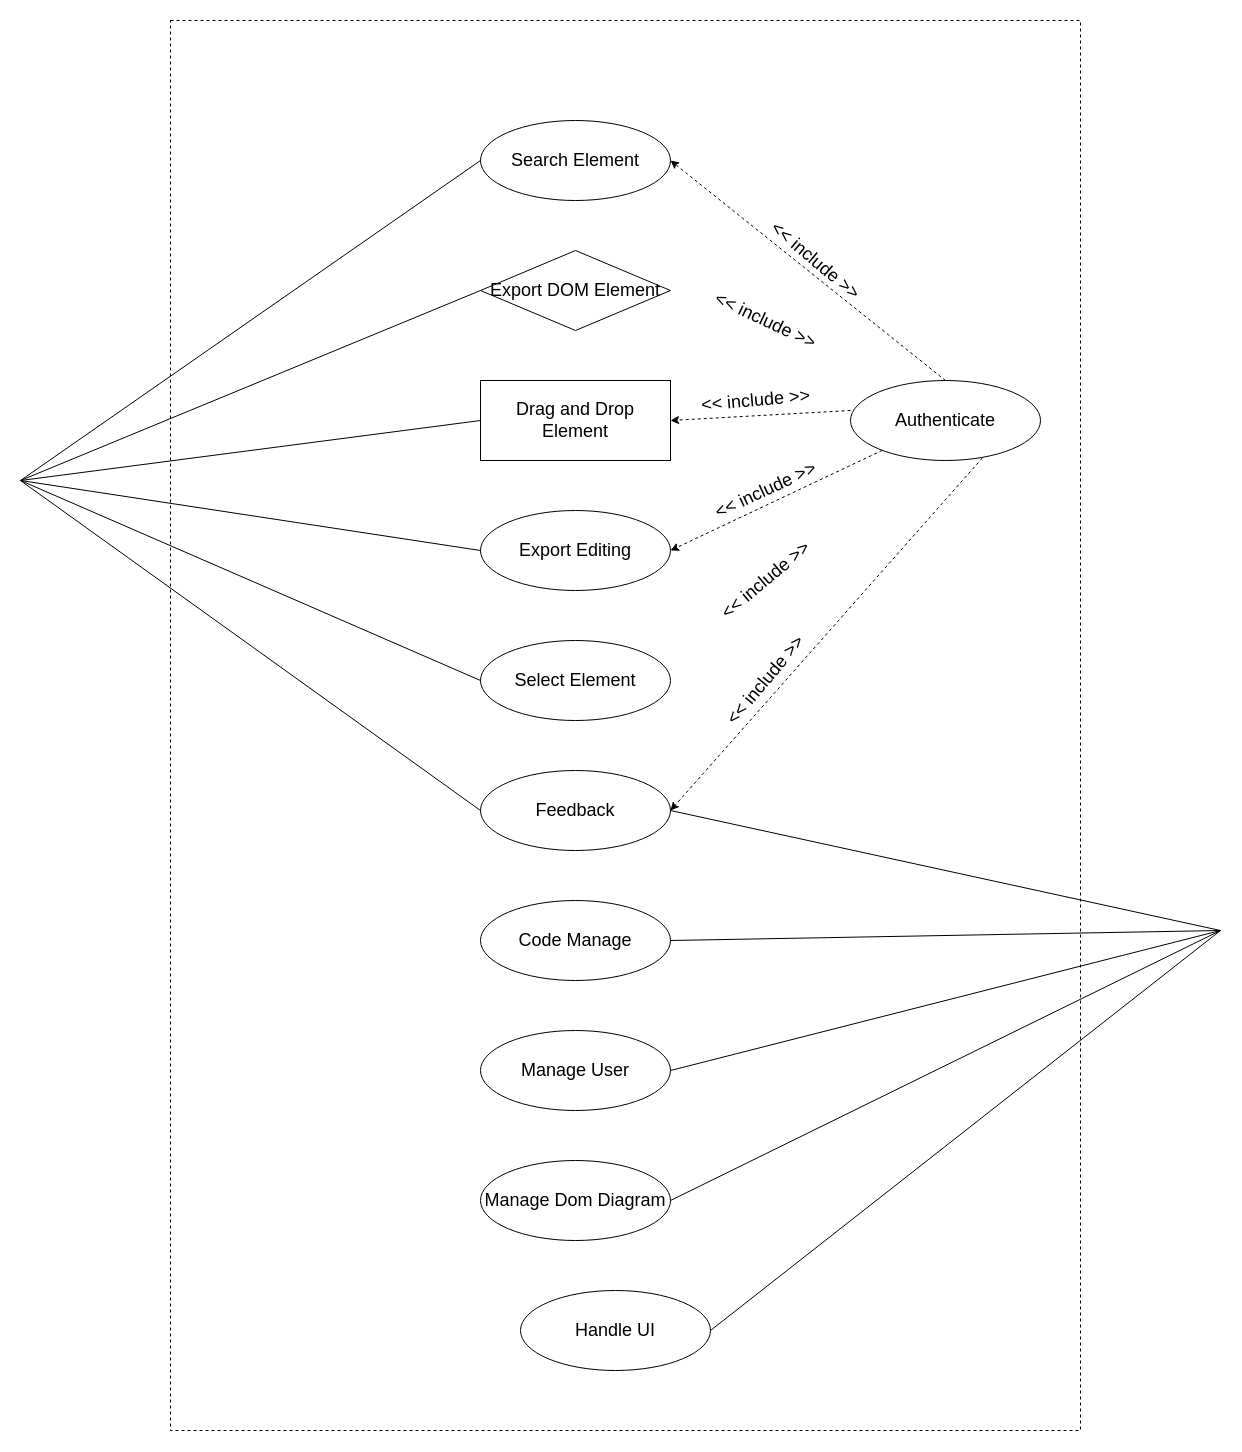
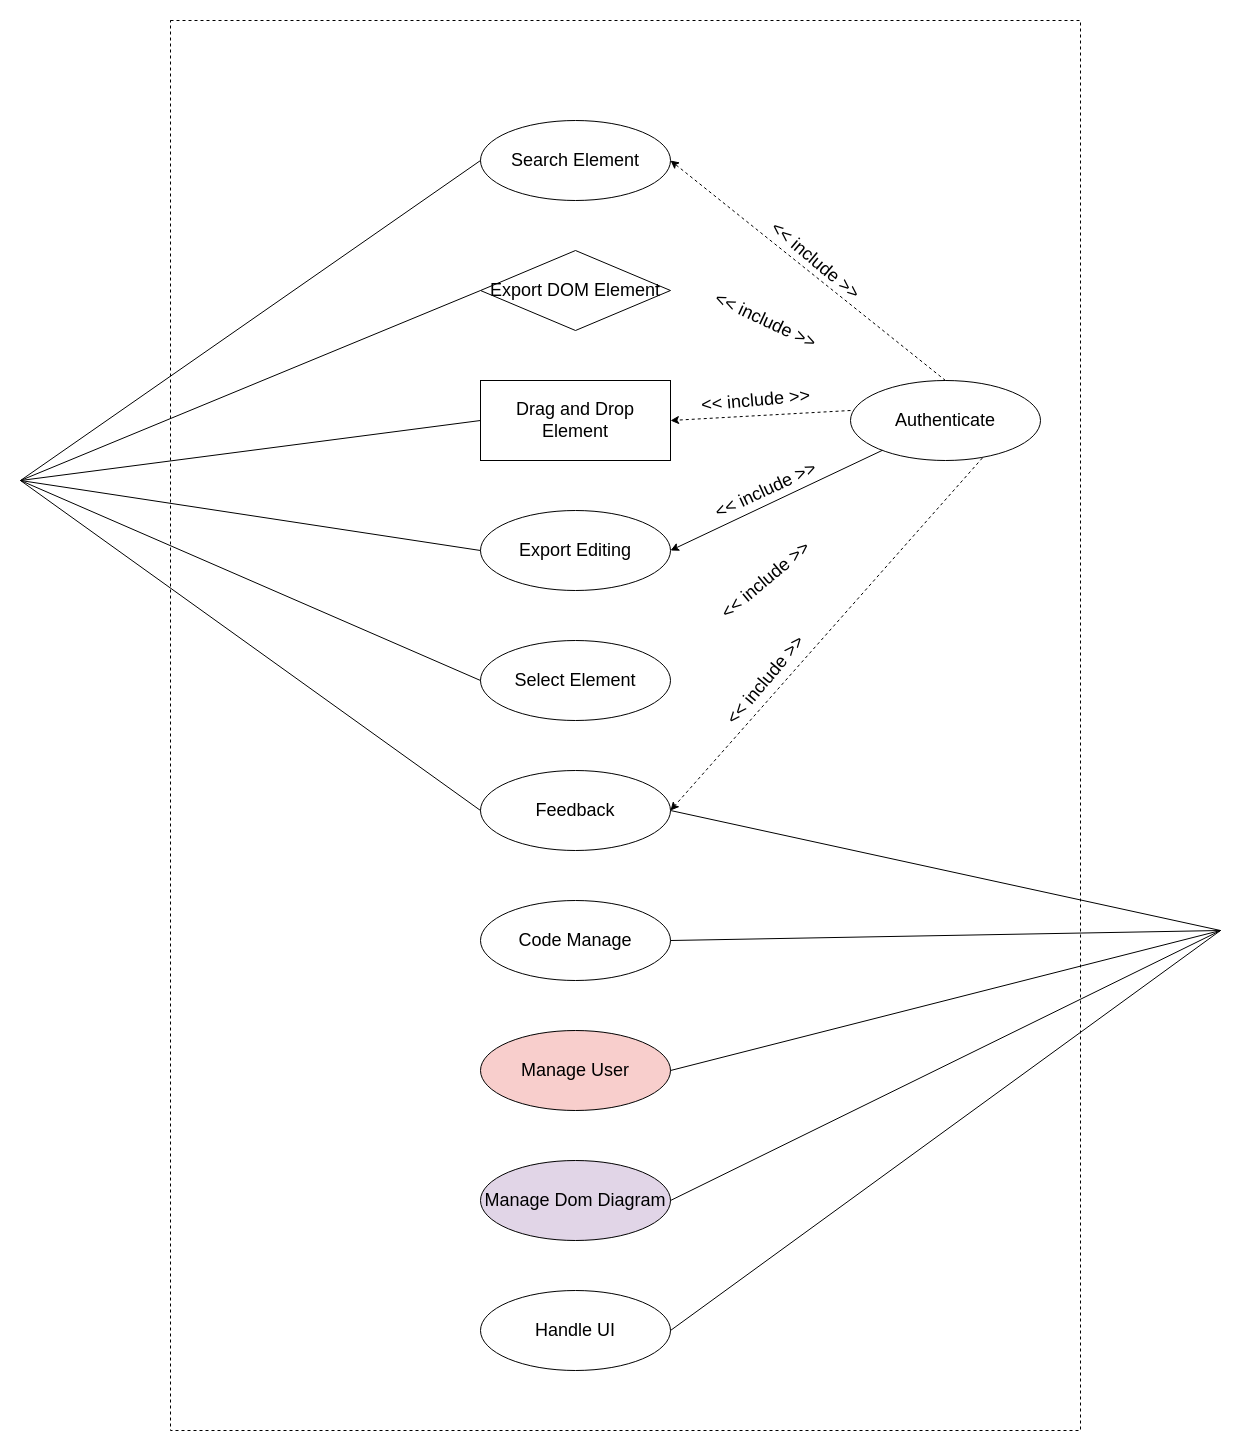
edge "Authenticate" -> "Export Editing": style dashed -> solid
node "Manage User": fillcolor #ffffff -> #f8cecc
node "Manage Dom Diagram": fillcolor #ffffff -> #e1d5e7
node "Handle UI": moved (616, 1331) -> (576, 1331)
